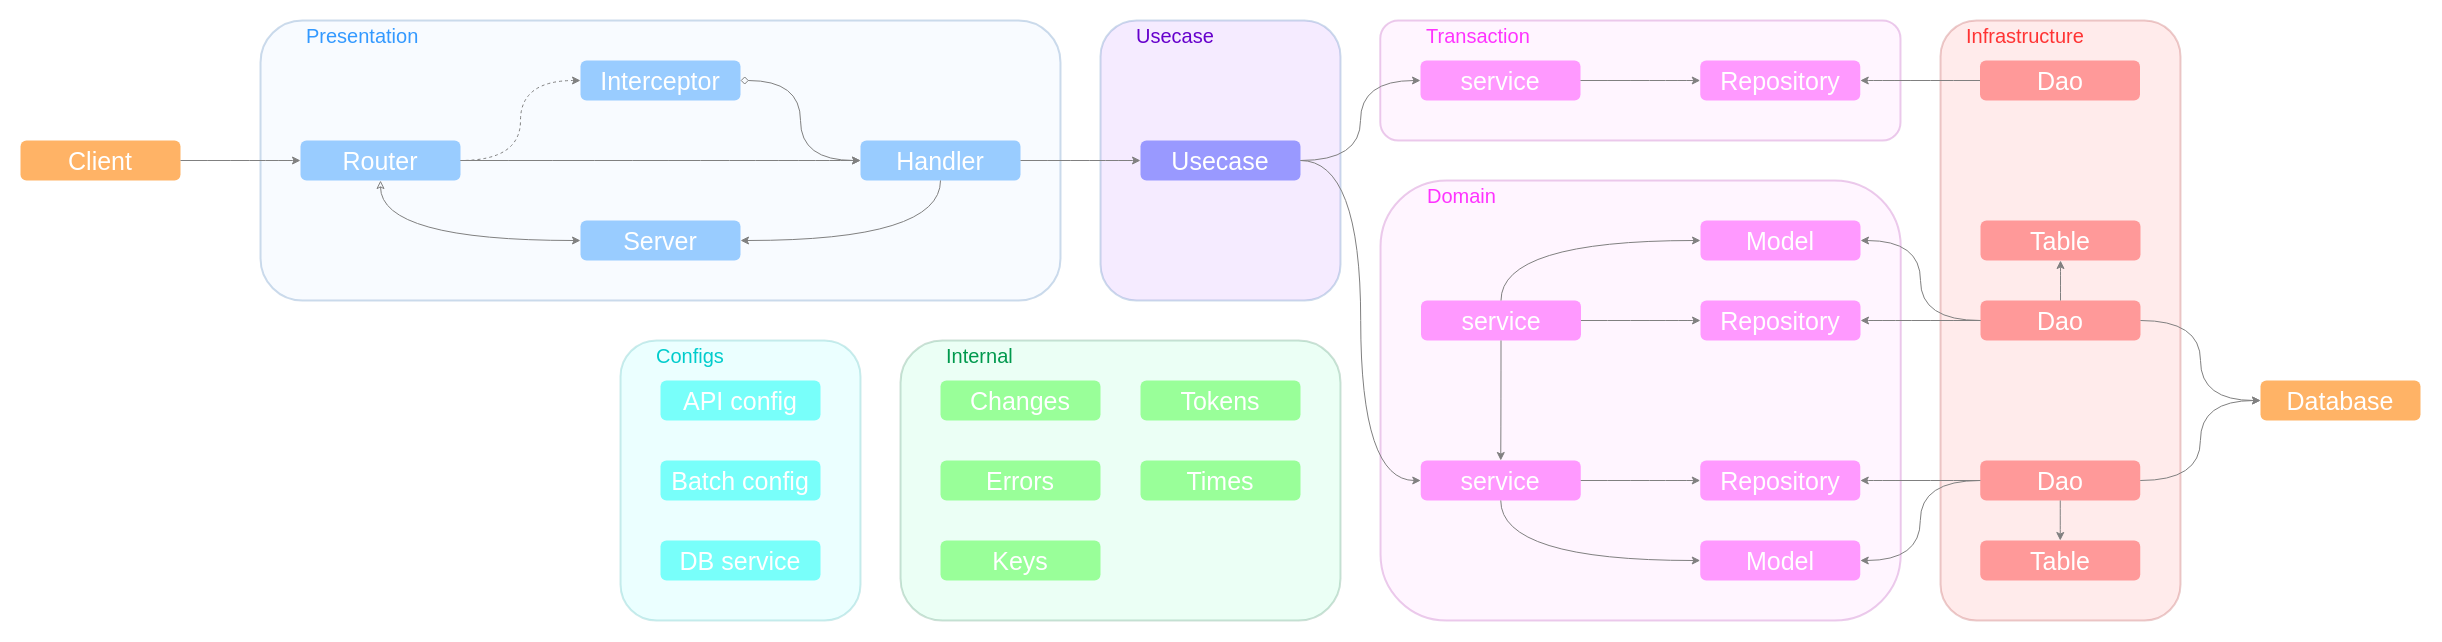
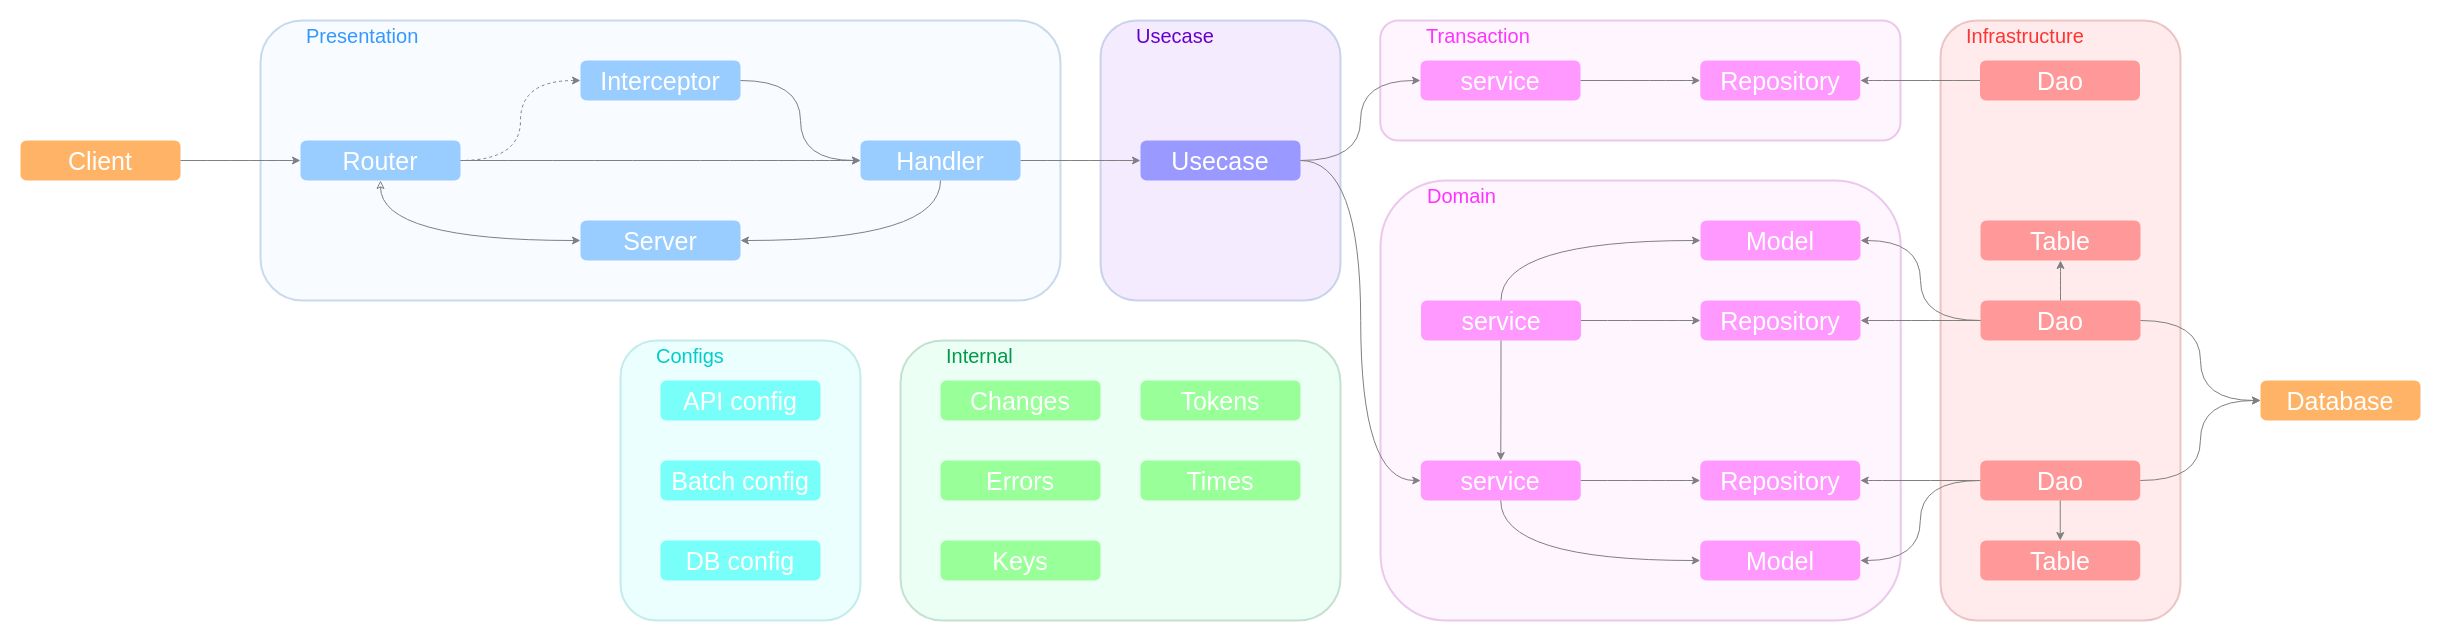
edge "Interceptor" -- "Handler": arrowhead diamond -> none
node "DB service": label "DB service" -> "DB config"
